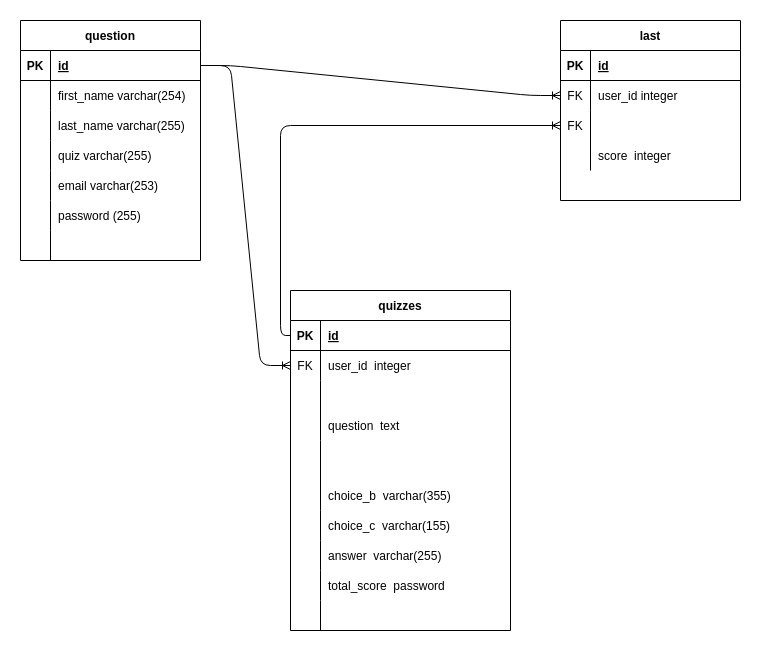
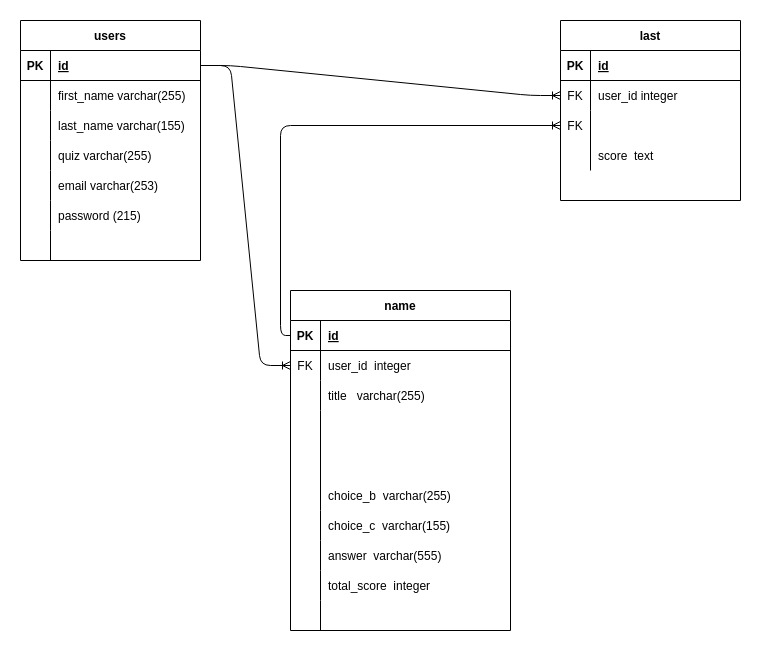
node "question": label "question" -> "users"
node "first_name varchar(254)": label "first_name varchar(254)" -> "first_name varchar(255)"
node "last_name varchar(255)": label "last_name varchar(255)" -> "last_name varchar(155)"
node "score integer": label "score integer" -> "score text"
node "password (255)": label "password (255)" -> "password (215)"
node "quizzes": label "quizzes" -> "name"
node "title varchar(255)": added
node "question text": removed
node "choice_b varchar(355)": label "choice_b varchar(355)" -> "choice_b varchar(255)"
node "answer varchar(255)": label "answer varchar(255)" -> "answer varchar(555)"
node "total_score password": label "total_score password" -> "total_score integer"
